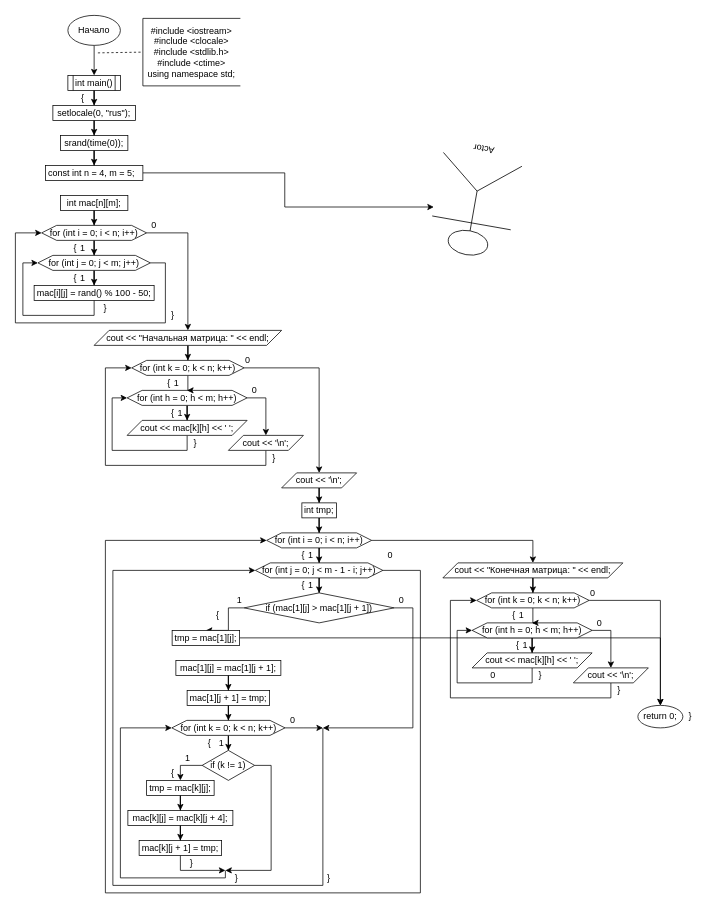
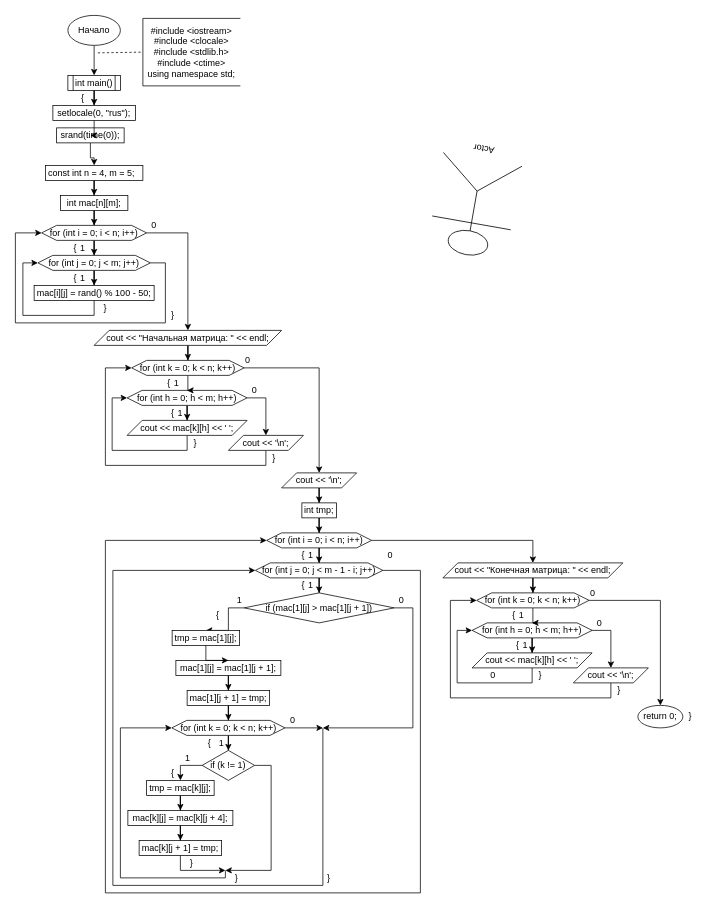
node "srand(time(0));": moved (94, 143) -> (90, 135)
edge "const int n = 4, m = 5;" -> "Actor": now "const int n = 4, m = 5;" -> "int mac[n][m];"
edge "tmp = mac[1][j];" -> "return 0;": now "tmp = mac[1][j];" -> "mac[1][j] = mac[1][j + 1];"
